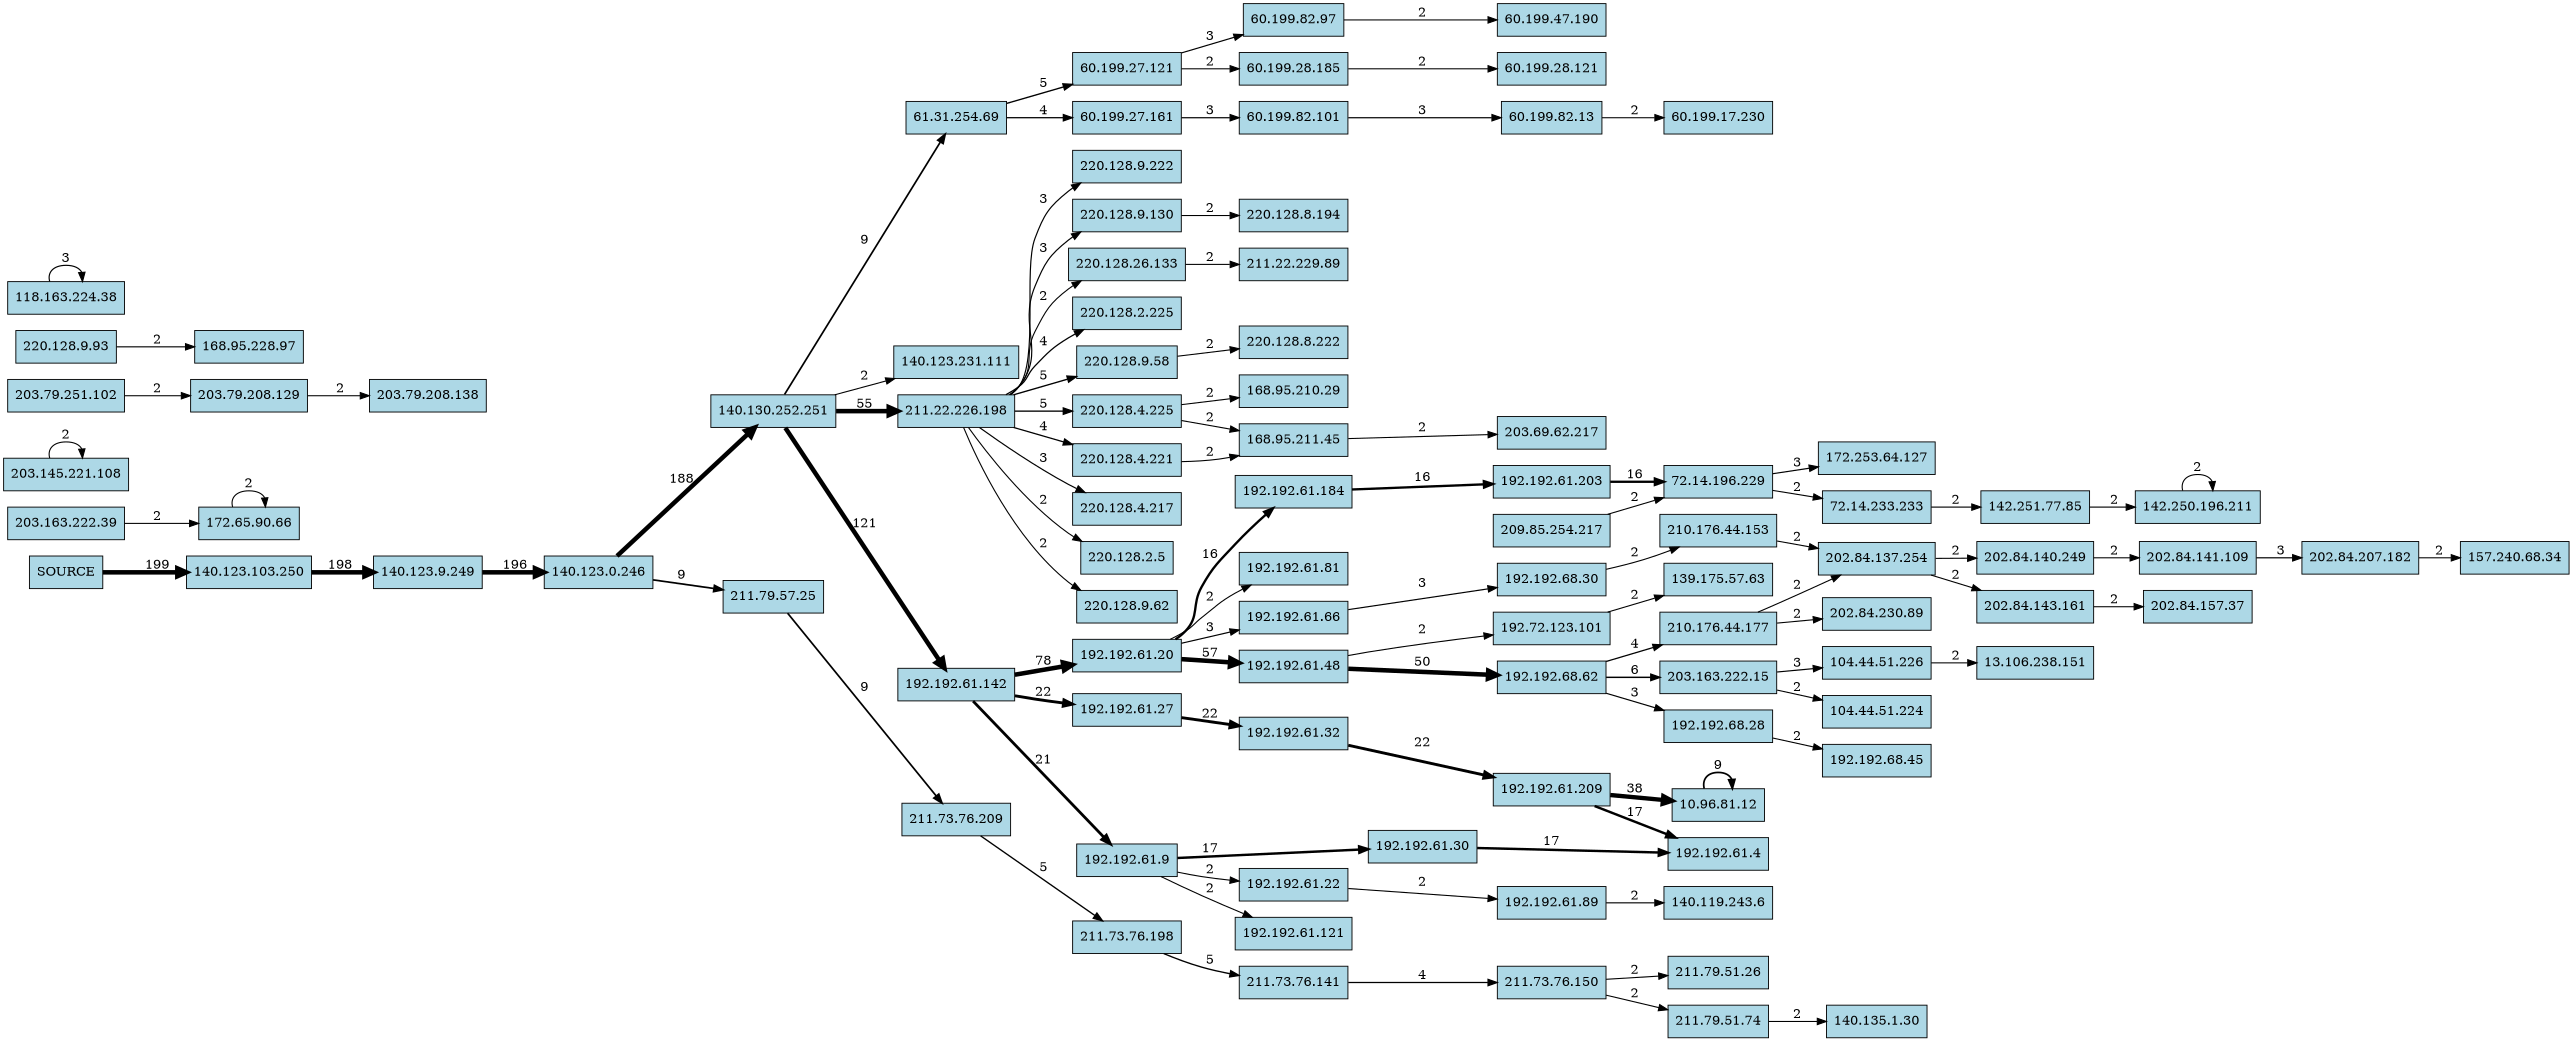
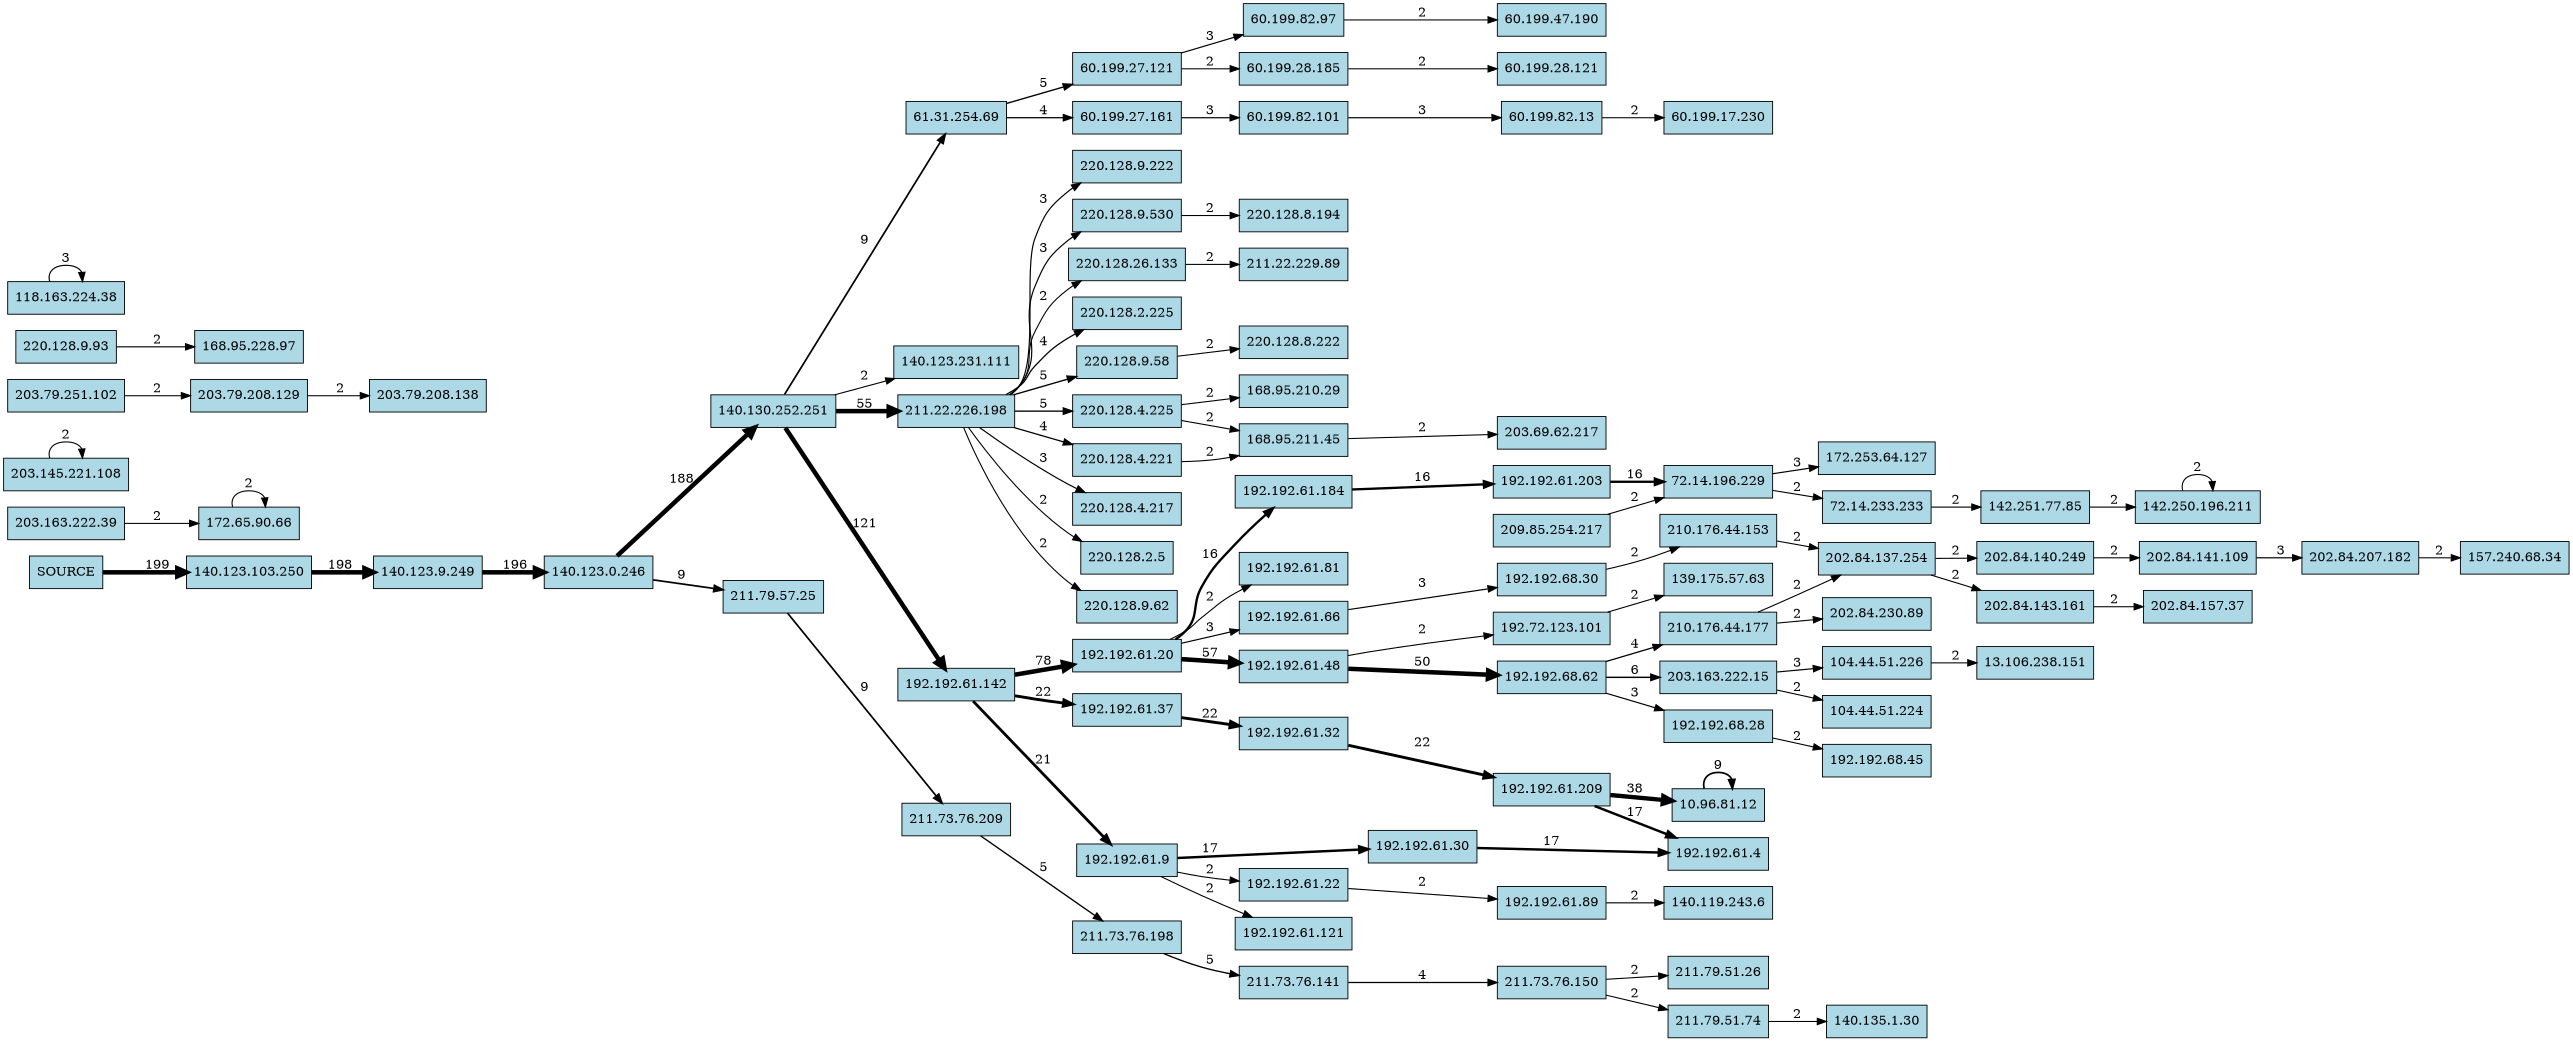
node "220.128.9.130": label "220.128.9.130" -> "220.128.9.530"
node "192.192.61.27": label "192.192.61.27" -> "192.192.61.37"
